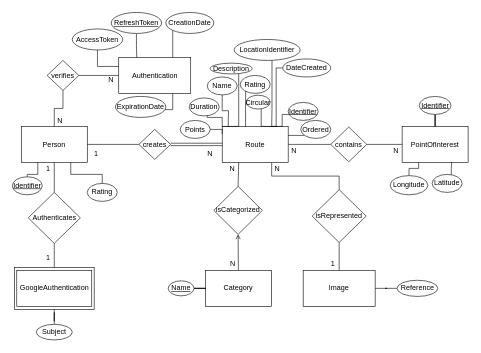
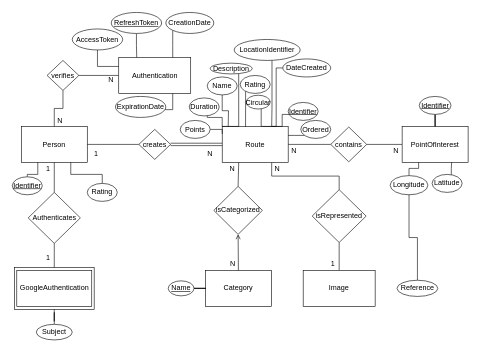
edge "Image" -- "Reference": now "Longitude" -- "Reference"
